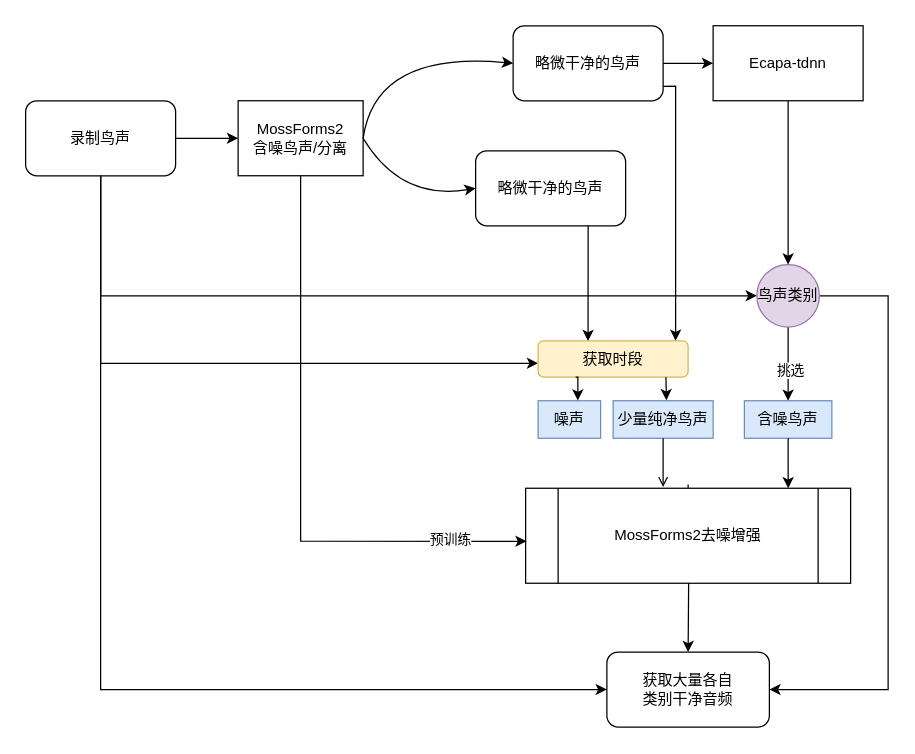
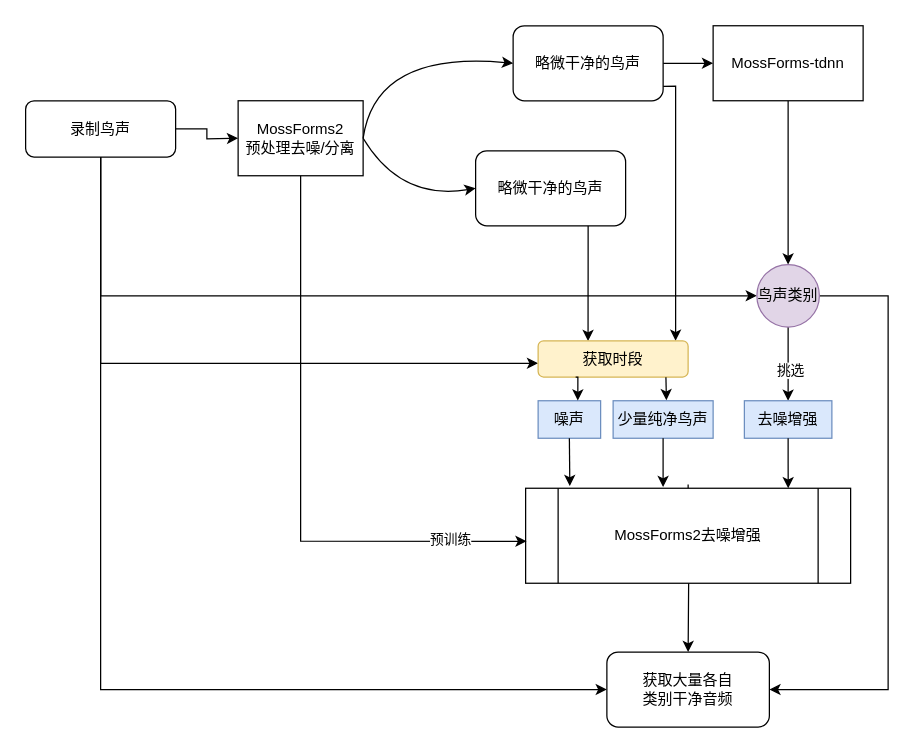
node "Ecapa-tdnn": label "Ecapa-tdnn" -> "MossForms-tdnn"
node "录制鸟声": size 150x75 -> 150x56
node "MossForms2 含噪鸟声/分离": label "MossForms2 含噪鸟声/分离" -> "MossForms2 预处理去噪/分离"
node "含噪鸟声": label "含噪鸟声" -> "去噪增强"
edge "噪声" -> "MossForms2去噪增强": added
edge "少量纯净鸟声" -> "MossForms2去噪增强": arrowhead open -> classic
